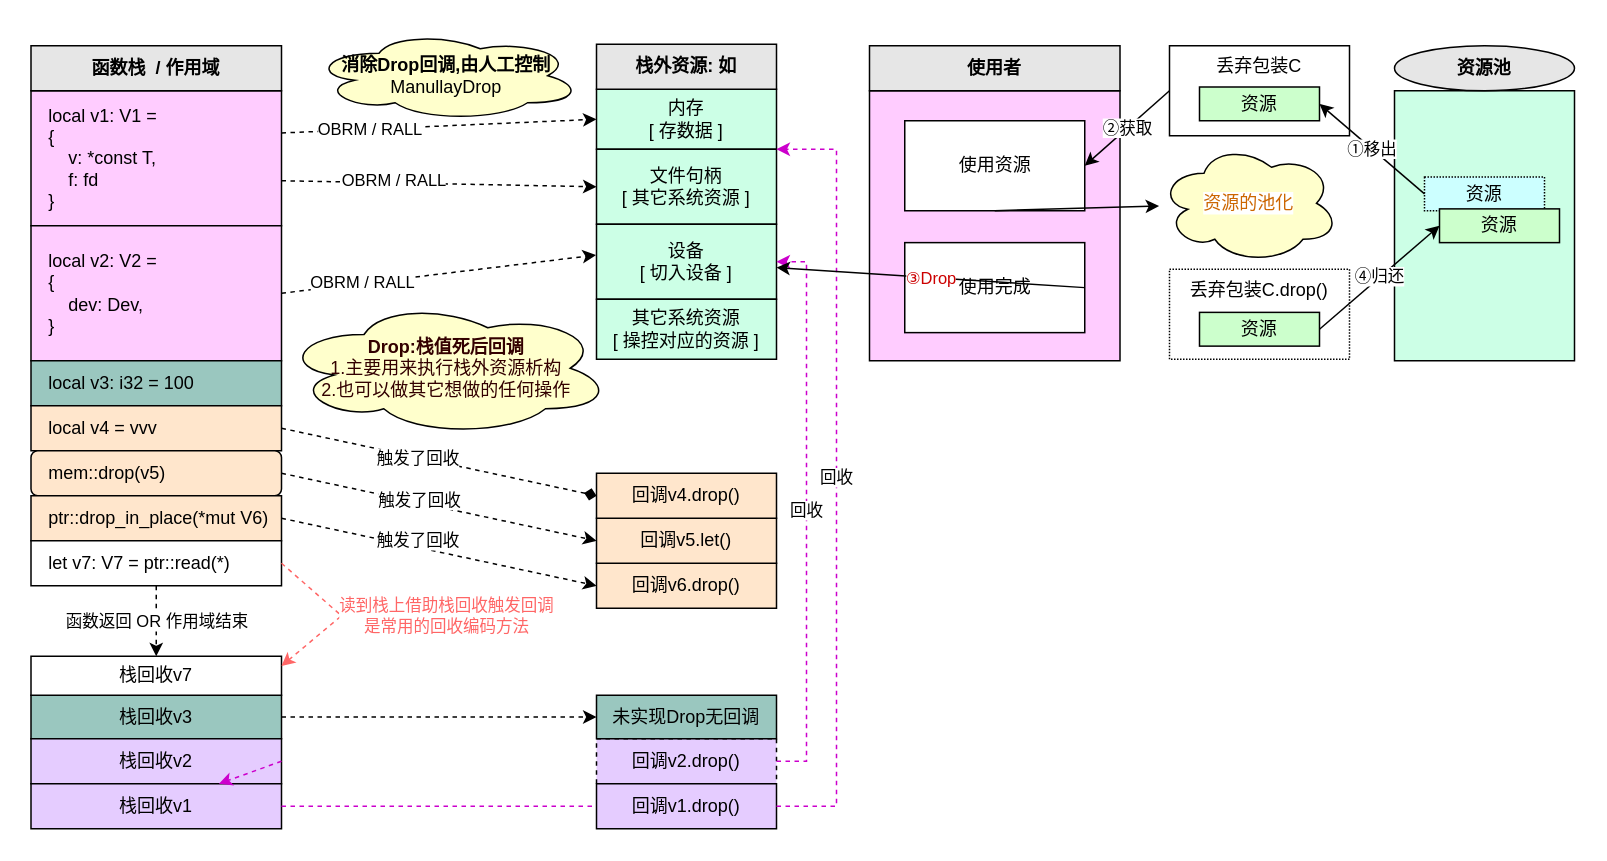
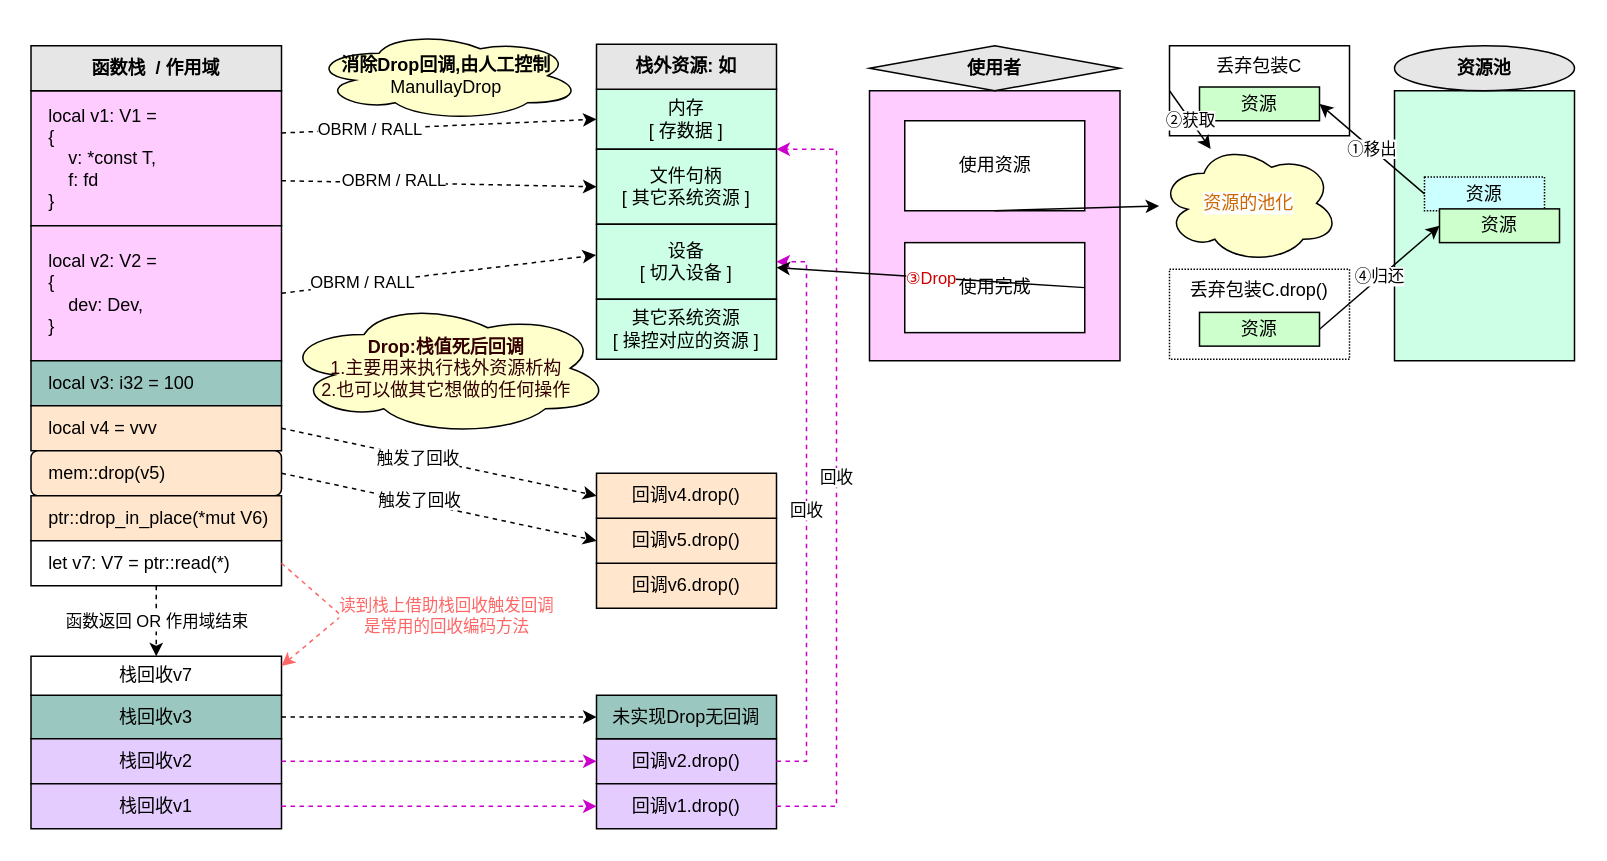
node "使用者": shape rectangle -> diamond
edge "丢弃包装C" -> "使用资源": now "丢弃包装C" -> "资源的池化"
edge "local v4 = vvv" -> "回调v4.drop()": arrowhead diamond -> classic
node "回调v5.let()": label "回调v5.let()" -> "回调v5.drop()"
edge "ptr::drop_in_place(*mut V6)" -> "回调v6.drop()": removed, label "触发了回收"
node "回调v2.drop()": style dashed -> solid
edge "栈回收v2" -> "栈回收v1": now "栈回收v2" -> "回调v2.drop()"
edge "栈回收v1" -- "回调v1.drop()": arrowhead none -> classic
